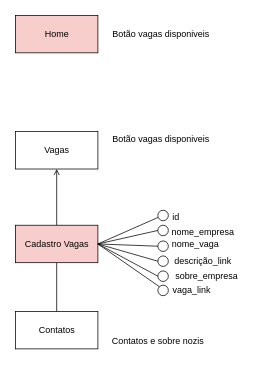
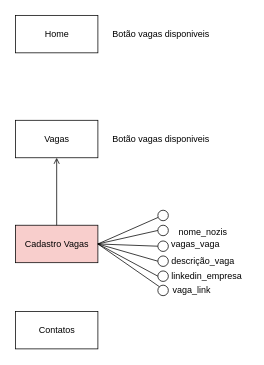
node "Home": fillcolor #f8cecc -> #ffffff
node "Vagas": moved (57, 150) -> (57, 139)
node "id": removed
node "nome_empresa": label "nome_empresa" -> "nome_nozis"
node "nome_vaga": label "nome_vaga" -> "vagas_vaga"
node "descrição_link": label "descrição_link" -> "descrição_vaga"
node "sobre_empresa": label "sobre_empresa" -> "linkedin_empresa"
edge "Cadastro Vagas" -- "Contatos": removed
node "Contatos e sobre nozis": removed
